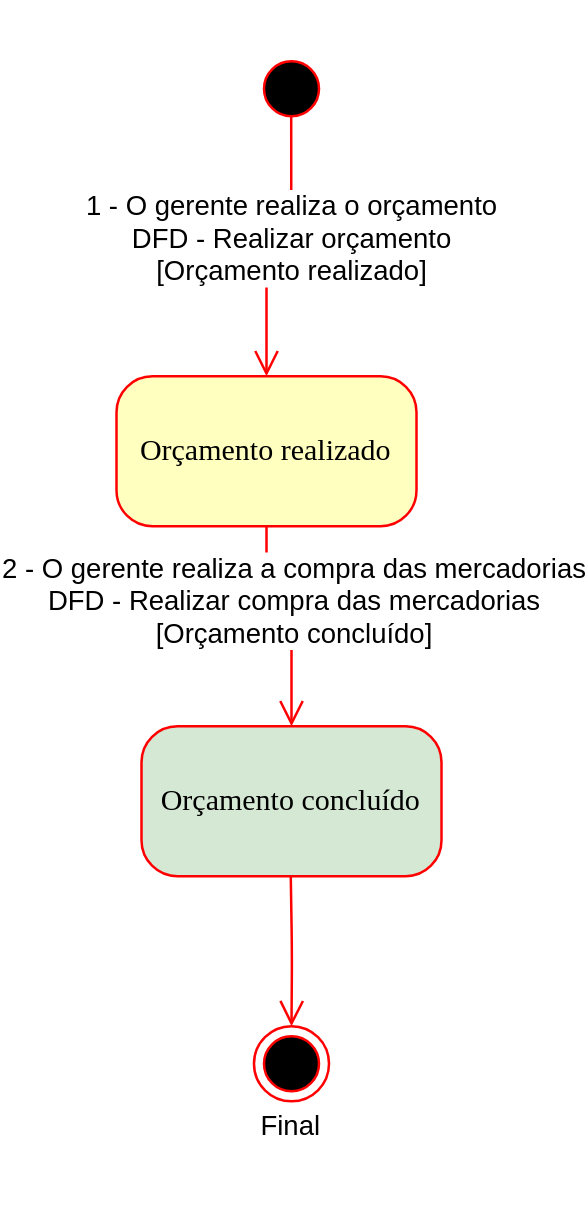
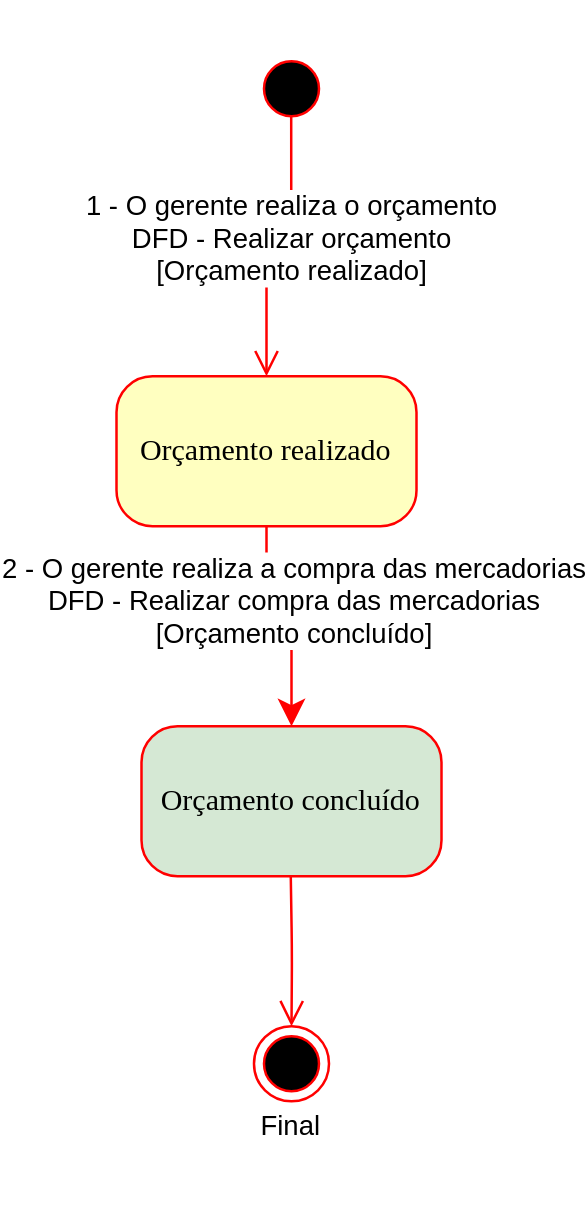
edge "Orçamento realizado" -> "Orçamento concluído": arrowhead open -> classic
